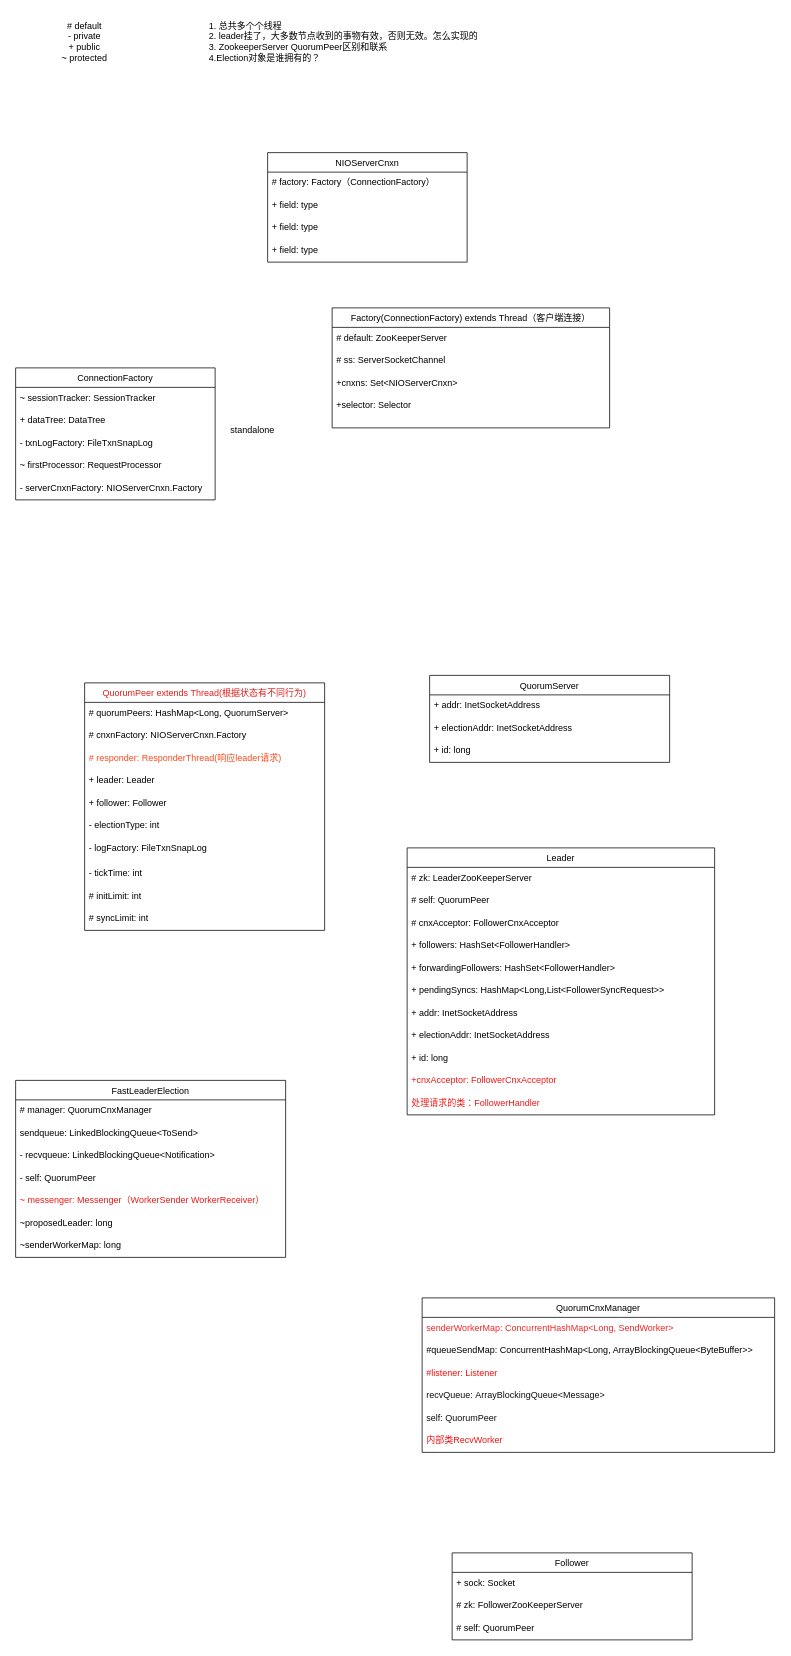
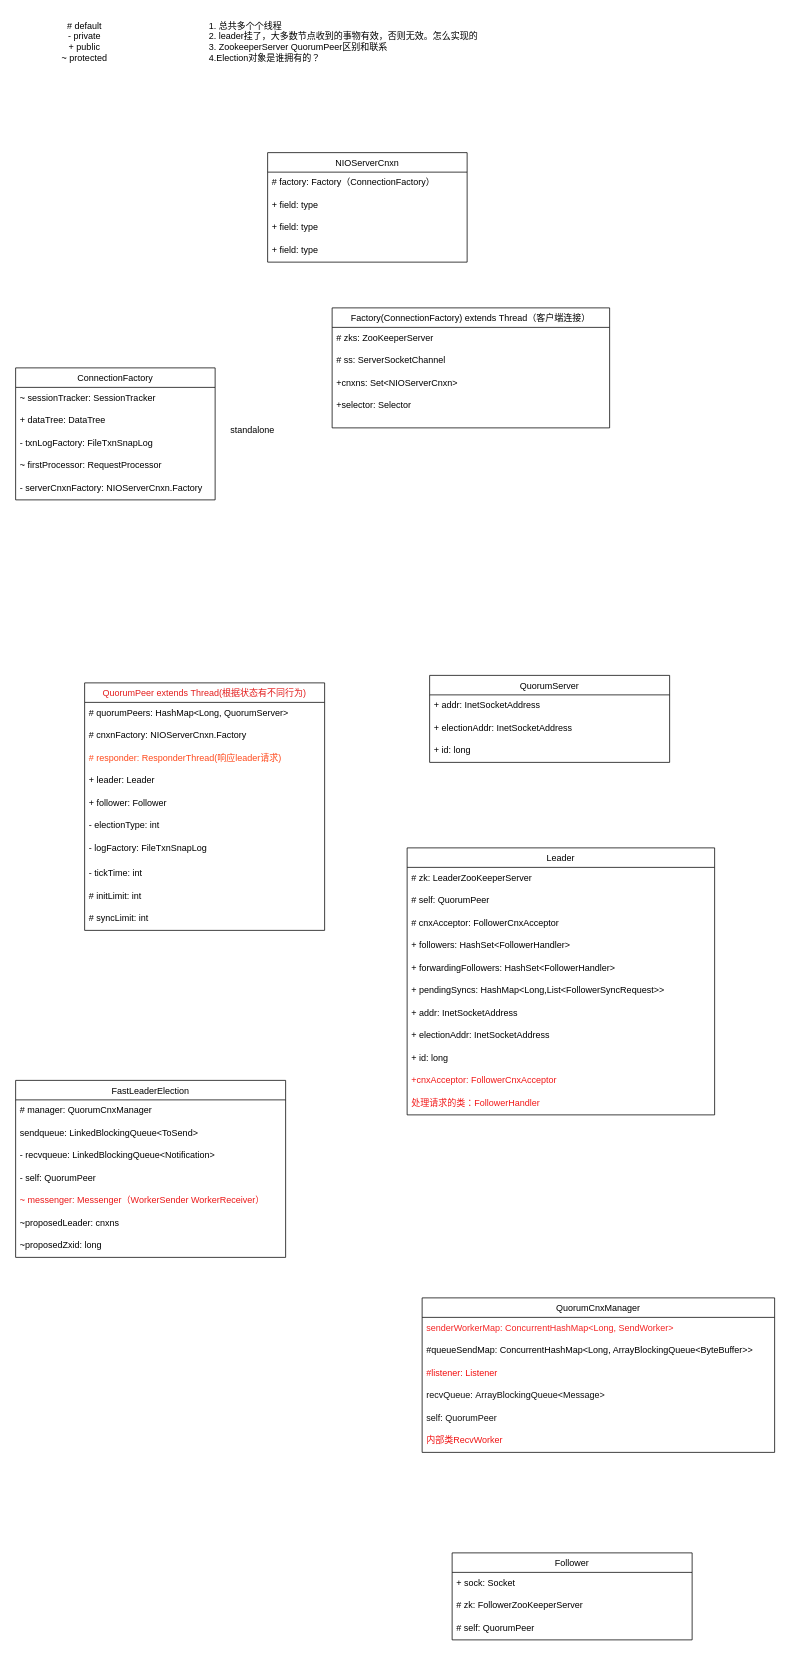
node "# default: ZooKeeperServer": label "# default: ZooKeeperServer" -> "# zks: ZooKeeperServer"
node "~proposedLeader: long": label "~proposedLeader: long" -> "~proposedLeader: cnxns"
node "~senderWorkerMap: long": label "~senderWorkerMap: long" -> "~proposedZxid: long"
